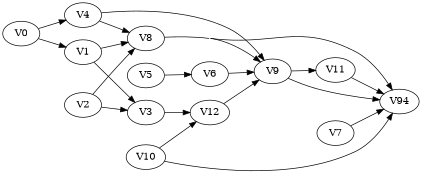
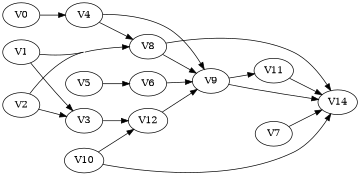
edge "V0" -> "V1": removed
node "V94": label "V94" -> "V14"
